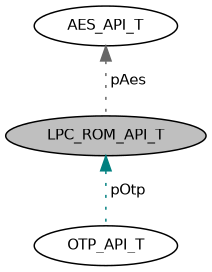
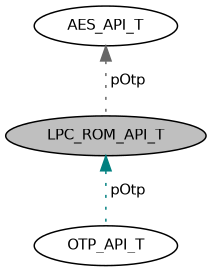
edge "LPC_ROM_API_T" -> "AES_API_T": label " pAes" -> " pOtp"
